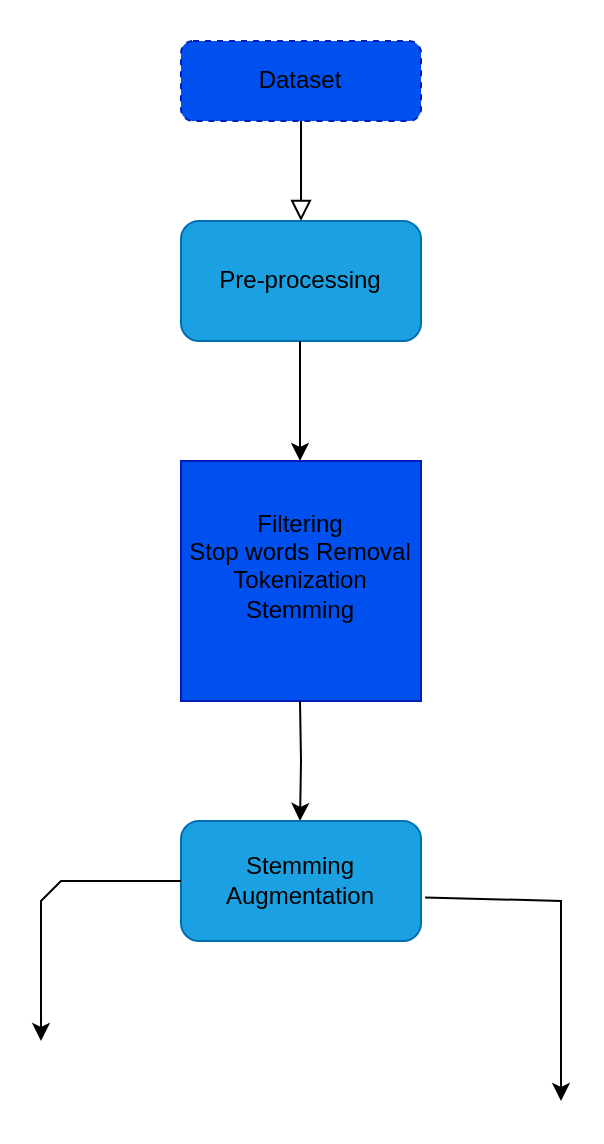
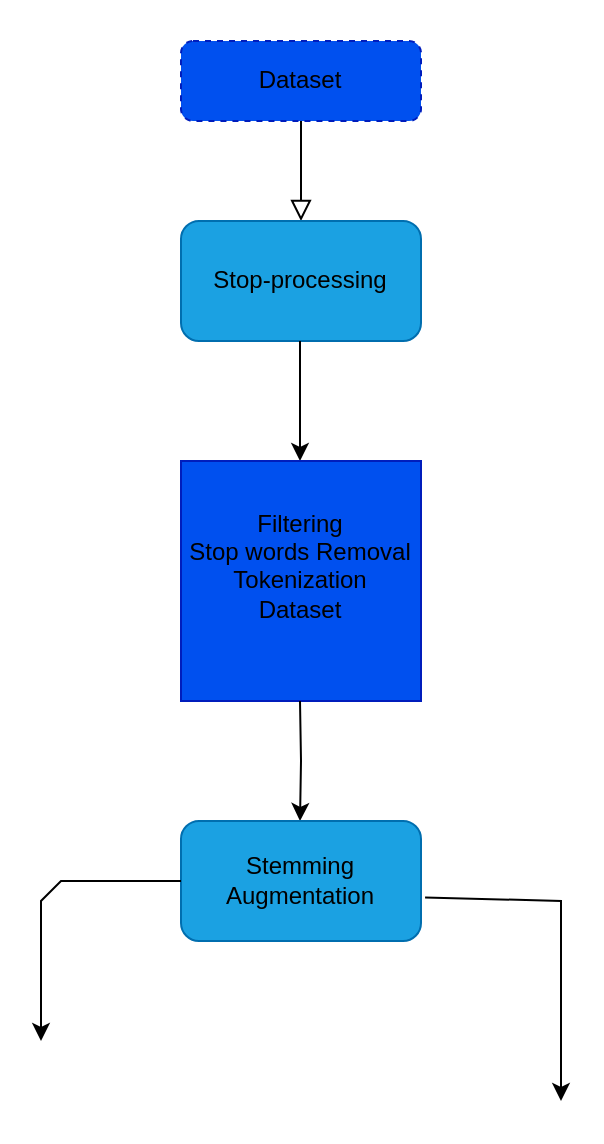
node "Pre-processing": label "Pre-processing" -> "Stop-processing"
node "Filtering Stop words Removal Tokenization Stemming": label "Filtering Stop words Removal Tokenization Stemming" -> "Filtering Stop words Removal Tokenization Dataset"
